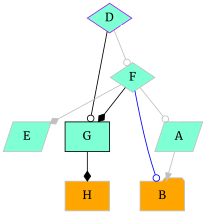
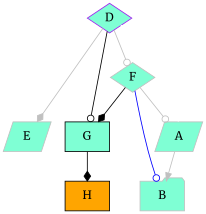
edge "F" -> "E": now "D" -> "E"
node "H": color gray -> black
node "B": fillcolor orange -> aquamarine
